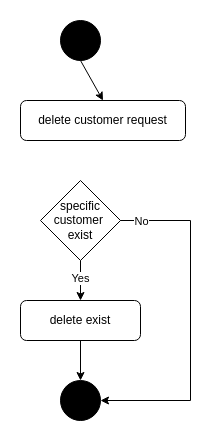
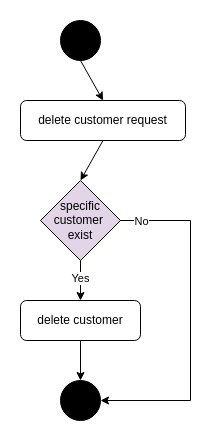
edge "delete customer request" -> "specific customer exist": added
node "specific customer exist": fillcolor #ffffff -> #e1d5e7
node "delete exist": label "delete exist" -> "delete customer"
